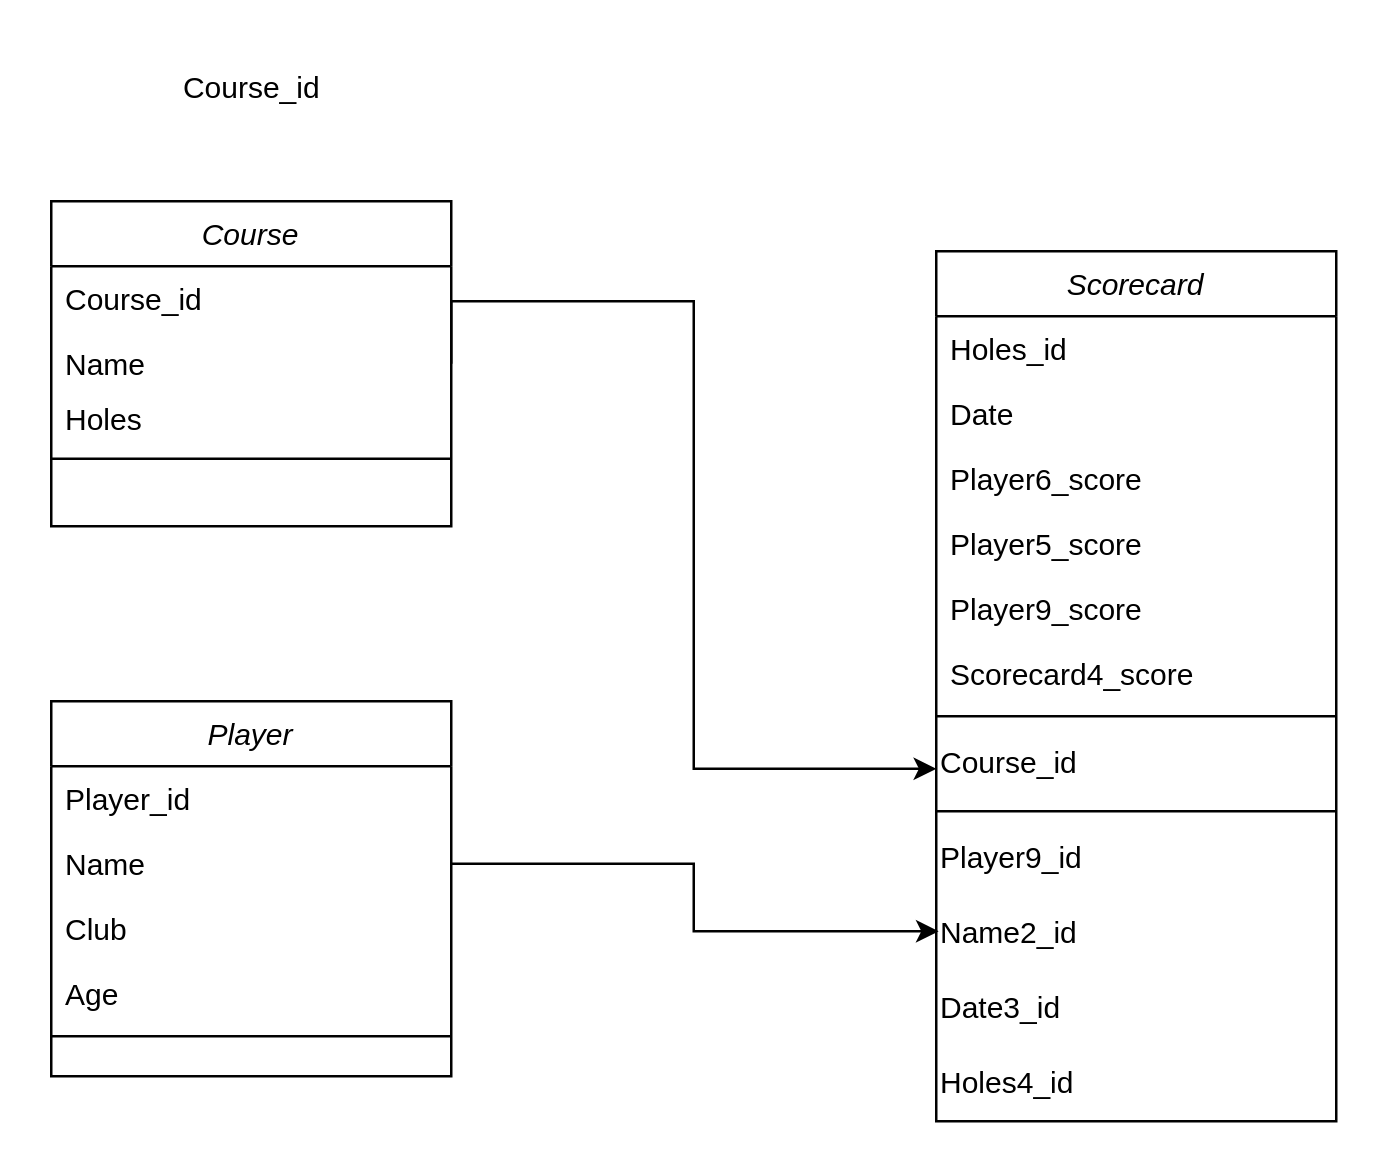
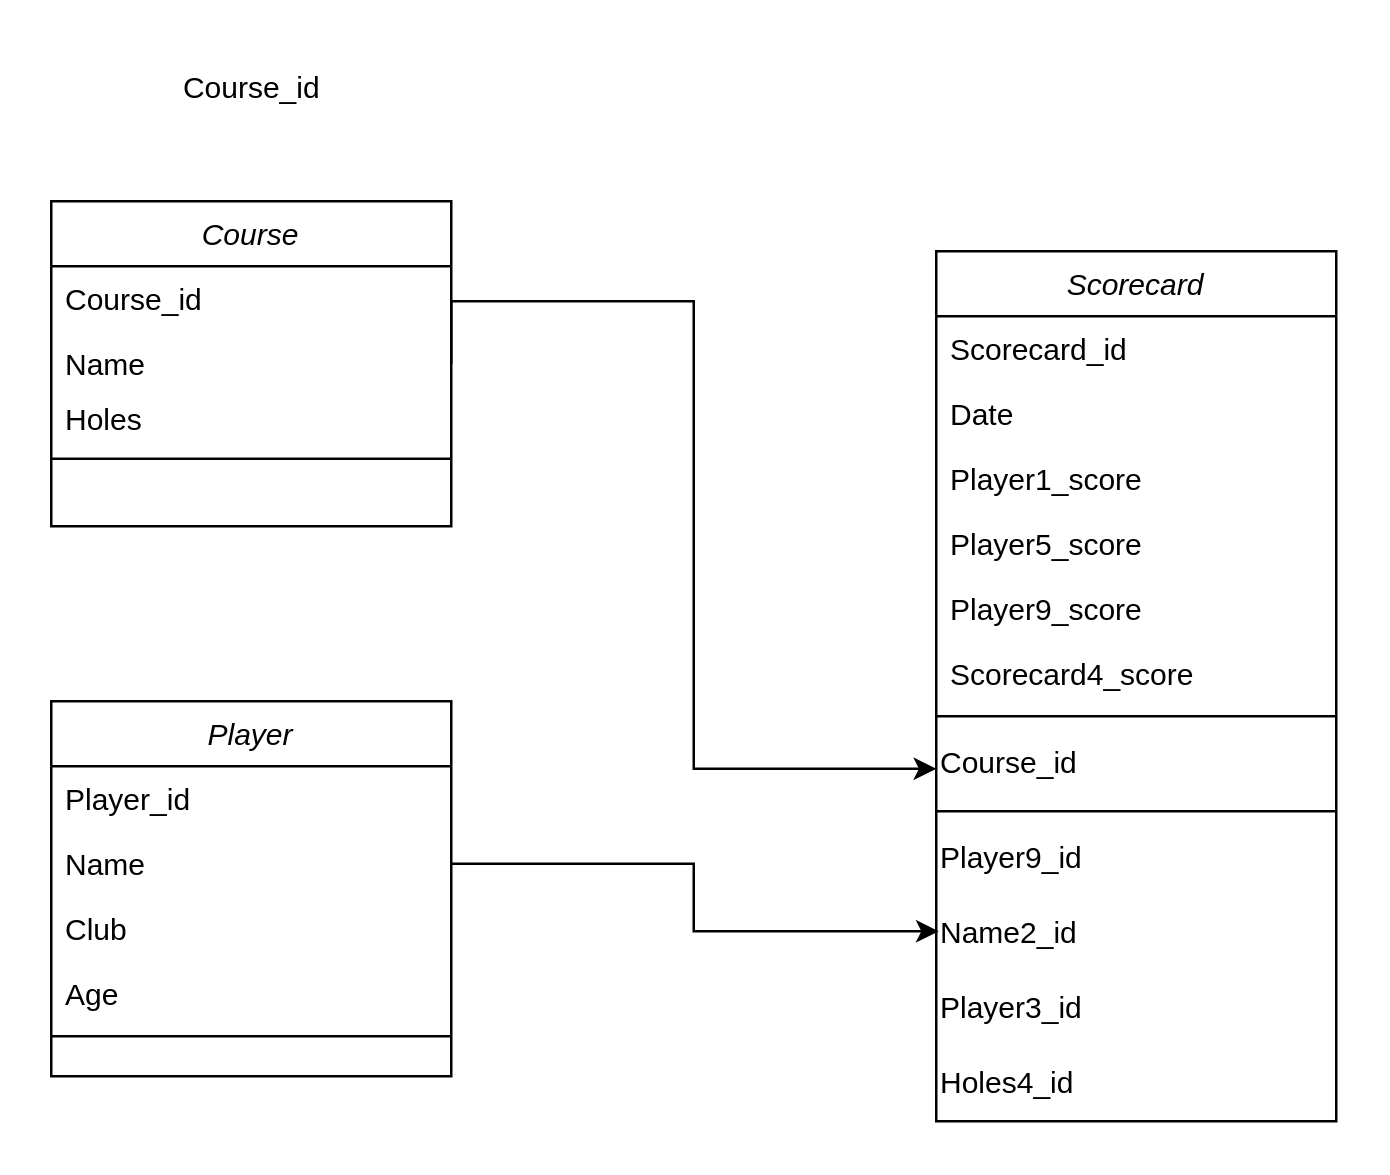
node "Holes_id": label "Holes_id" -> "Scorecard_id"
node "Player6_score": label "Player6_score" -> "Player1_score"
node "Date3_id": label "Date3_id" -> "Player3_id"
